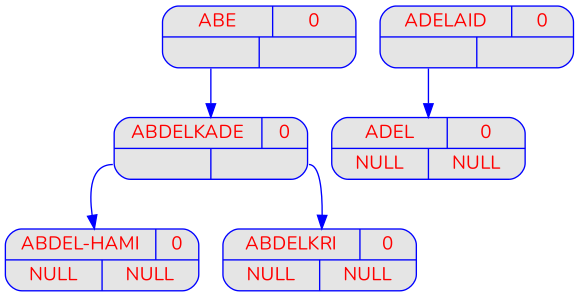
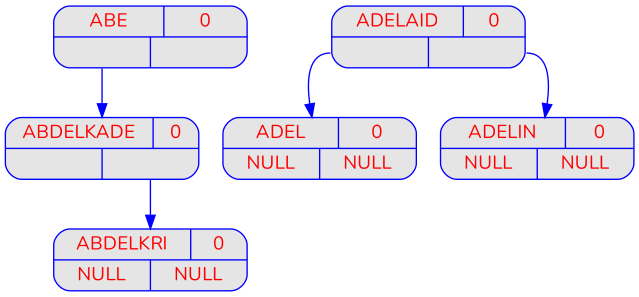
node "ADELIN": added
node "ABDEL-HAMI": removed
